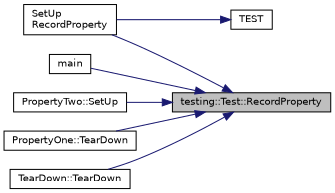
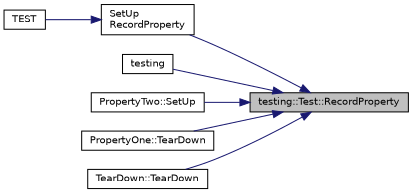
edge "SetUp RecordProperty" -> "TEST": reversed
node "main": label "main" -> "testing"
